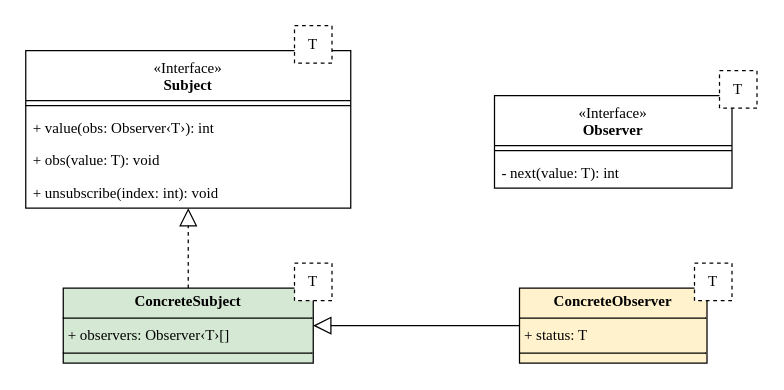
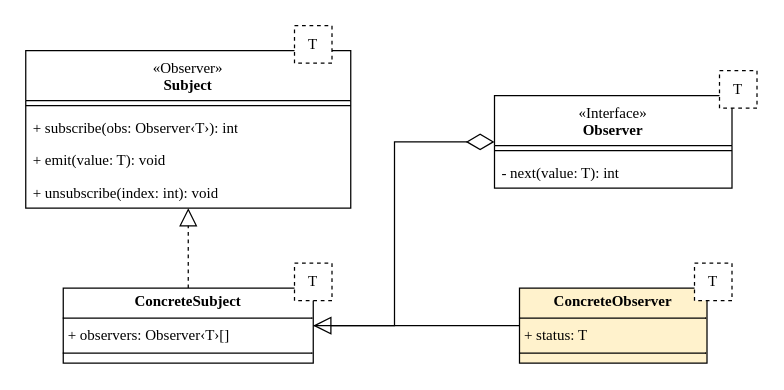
node "«Interface» Subject": label "«Interface» Subject" -> "«Observer» Subject"
node "+ value(obs: Observer‹T›): int": label "+ value(obs: Observer‹T›): int" -> "+ subscribe(obs: Observer‹T›): int"
node "+ obs(value: T): void": label "+ obs(value: T): void" -> "+ emit(value: T): void"
edge "ConcreteSubject + observers: Observer‹T›[]" -> "«Interface» Observer": added
node "ConcreteSubject + observers: Observer‹T›[]": fillcolor #d5e8d4 -> #ffffff
